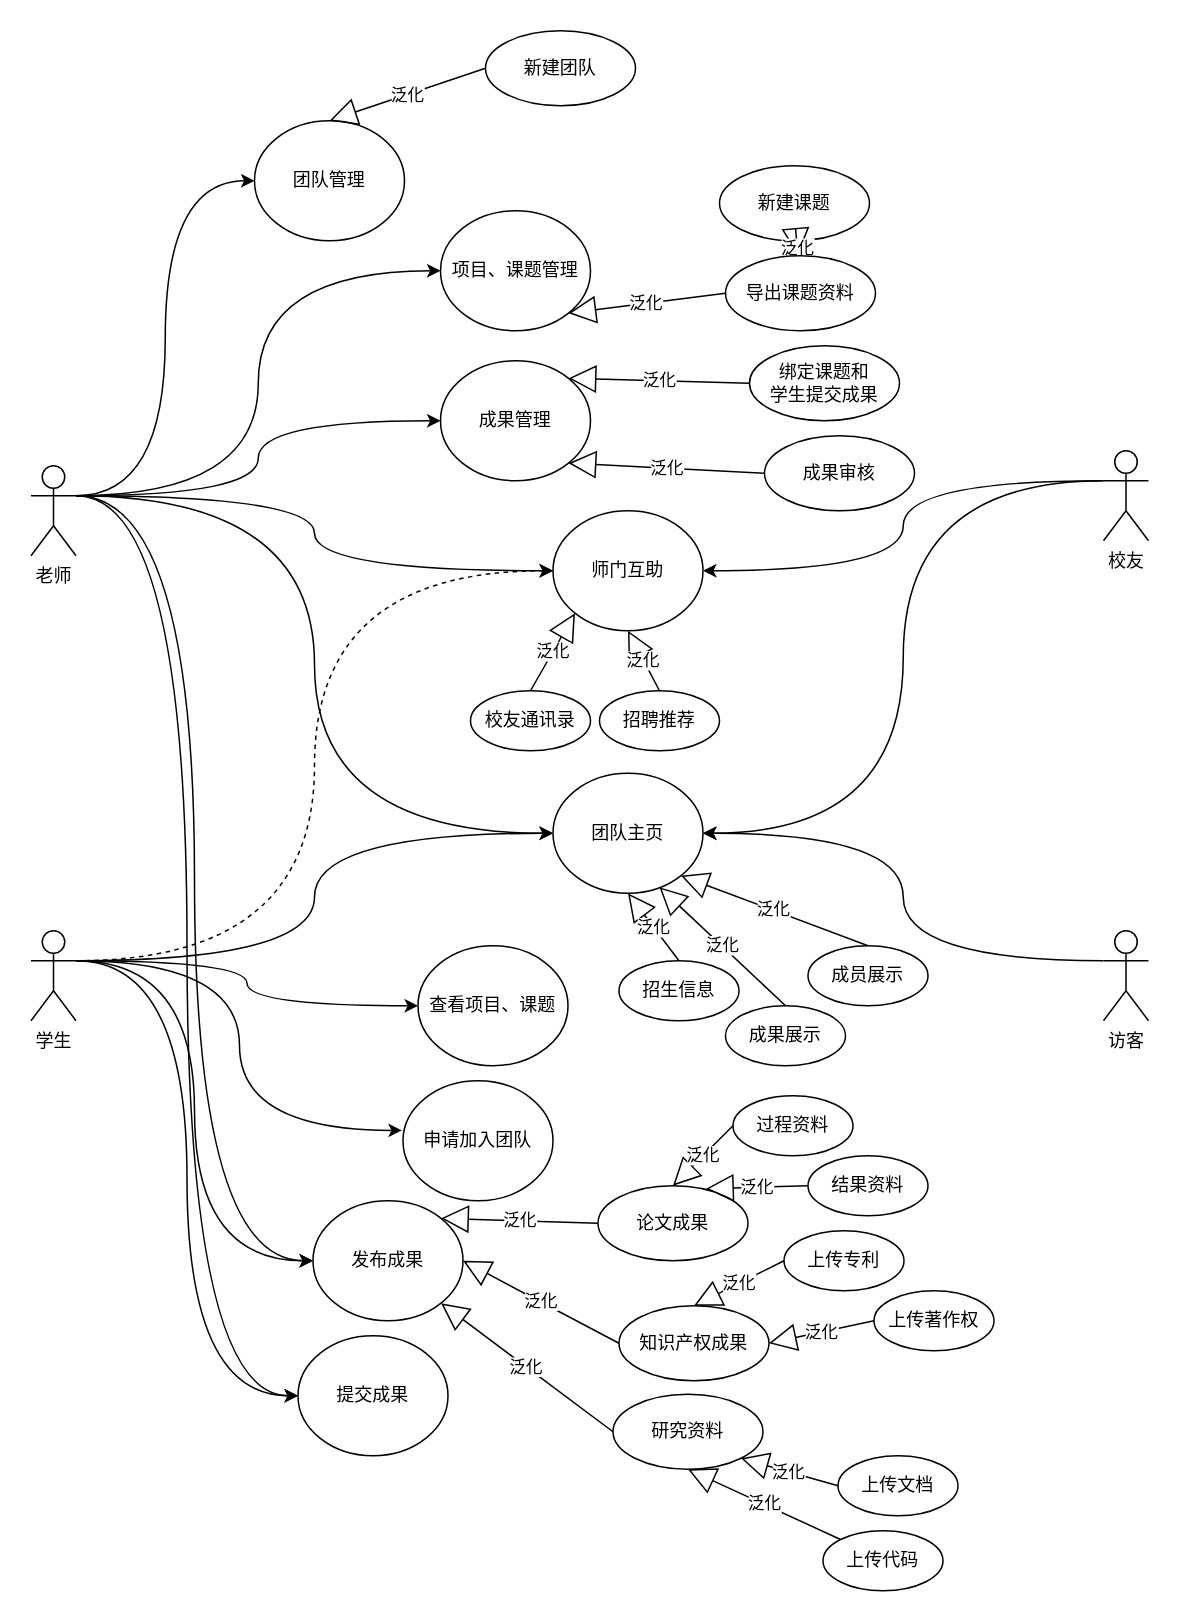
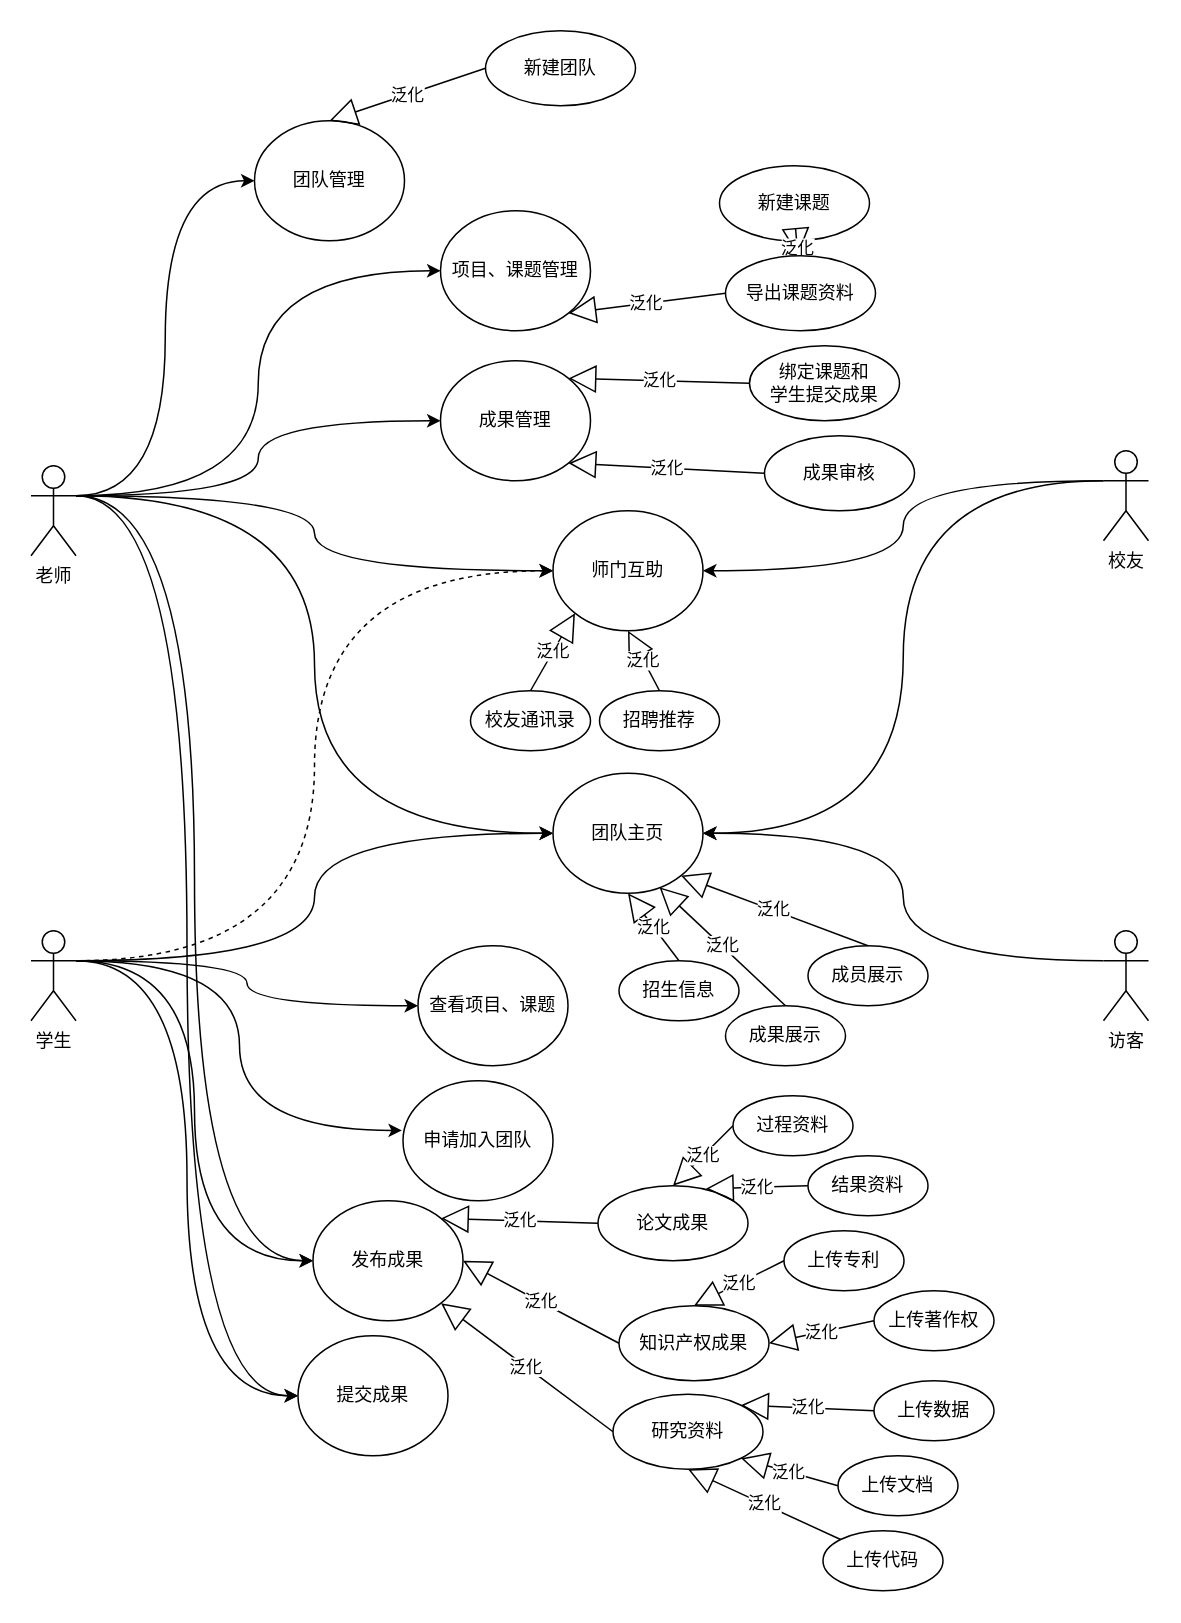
edge "上传数据" -> "研究资料": added, label "泛化"
node "上传数据": added
